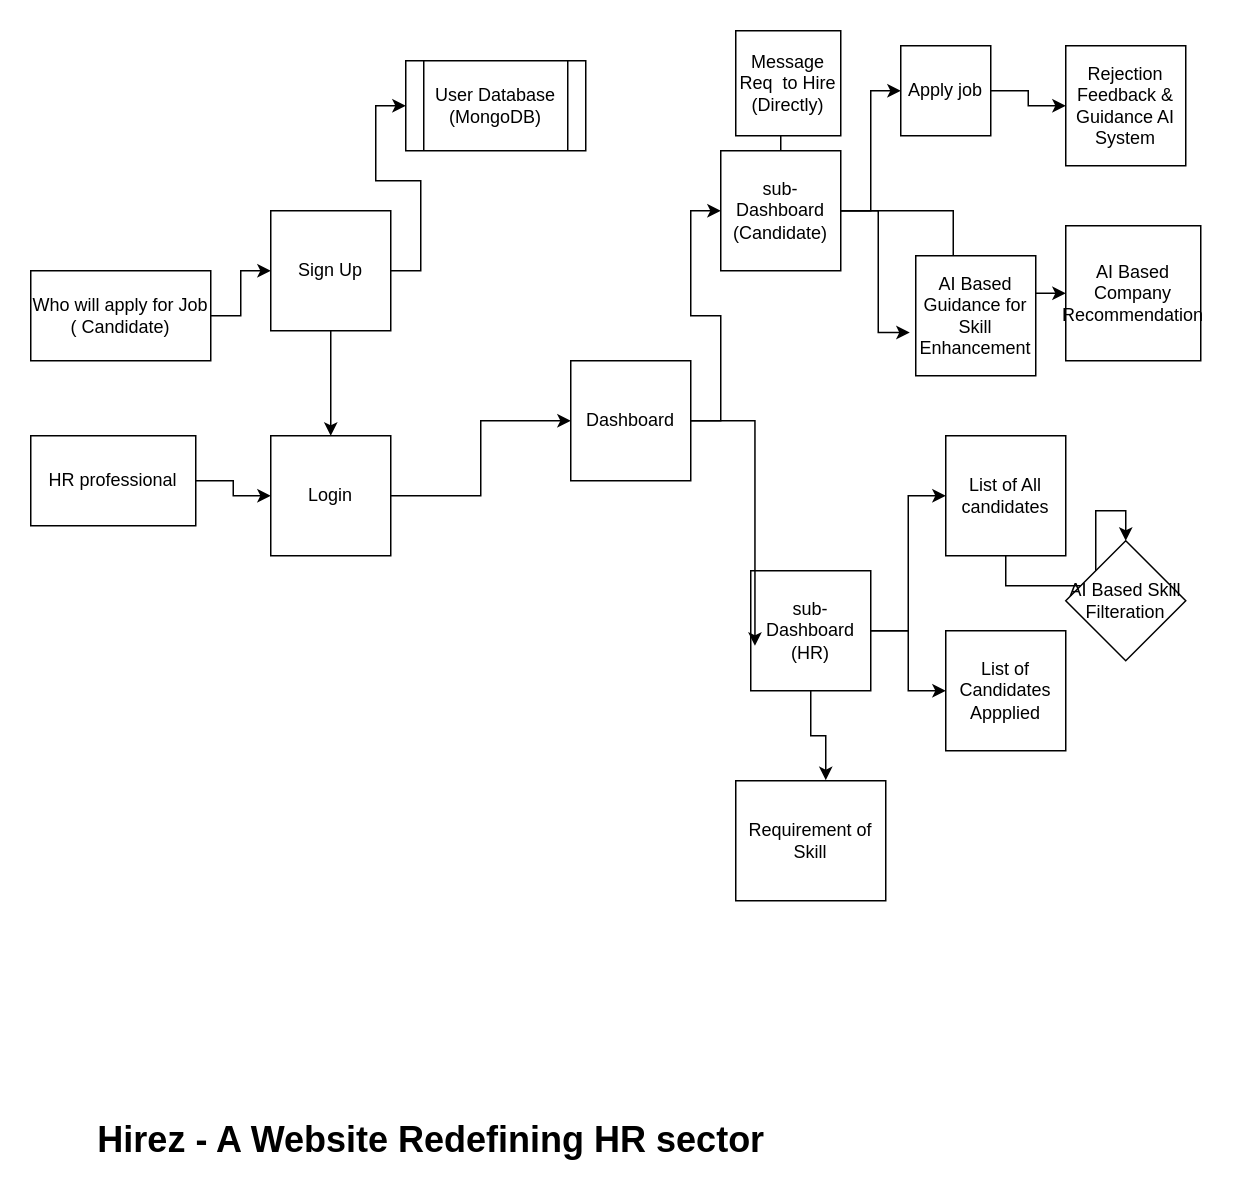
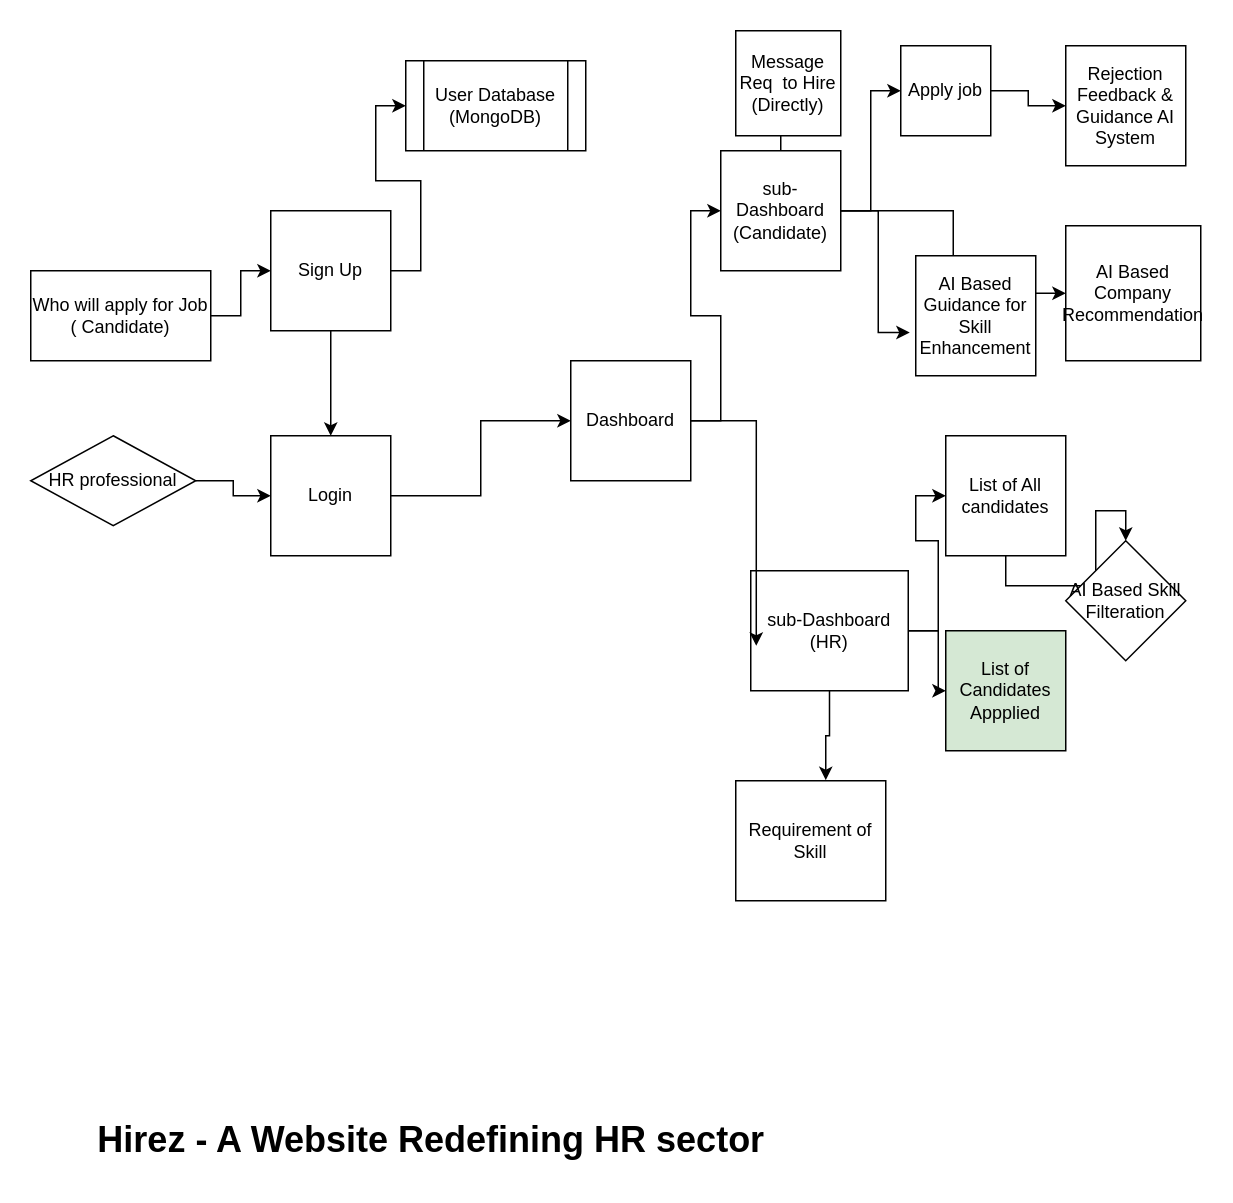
node "HR professional": shape rectangle -> diamond
node "sub-Dashboard (HR)": size 120x120 -> 158x120
node "List of Candidates Appplied": fillcolor #ffffff -> #d5e8d4
